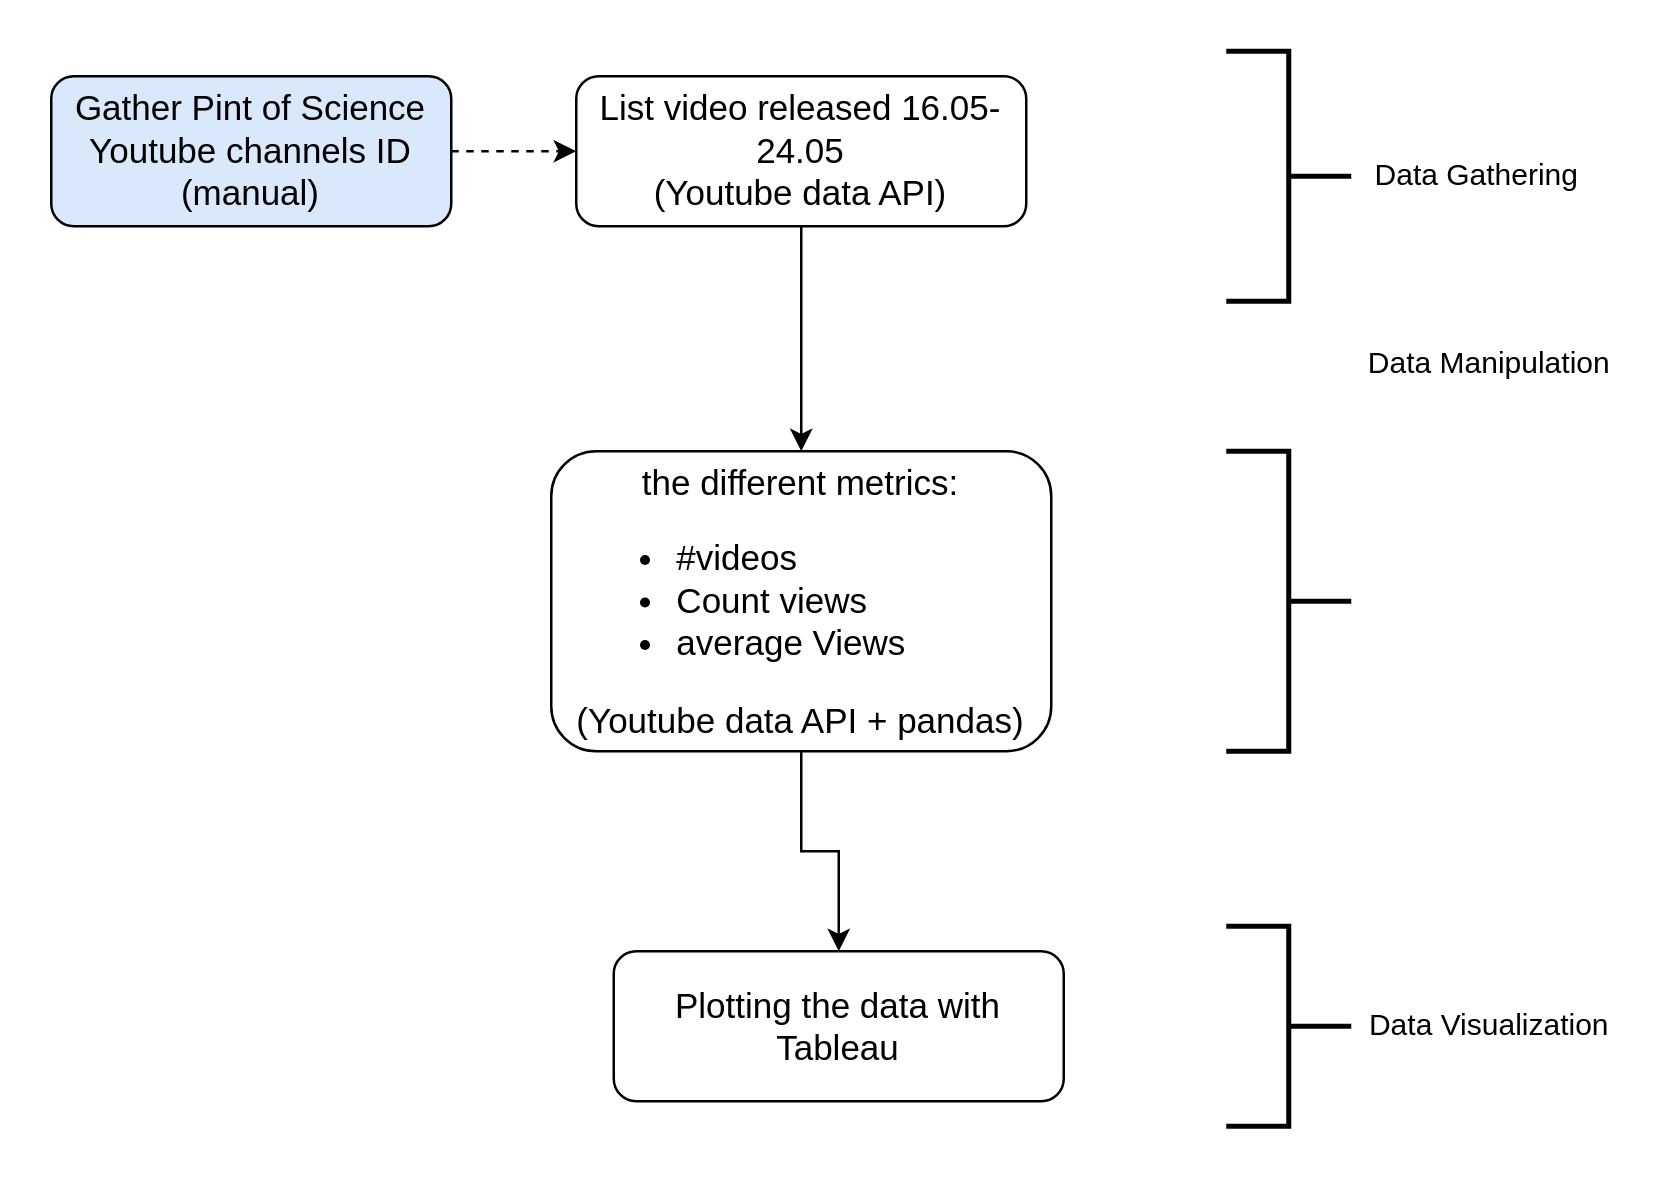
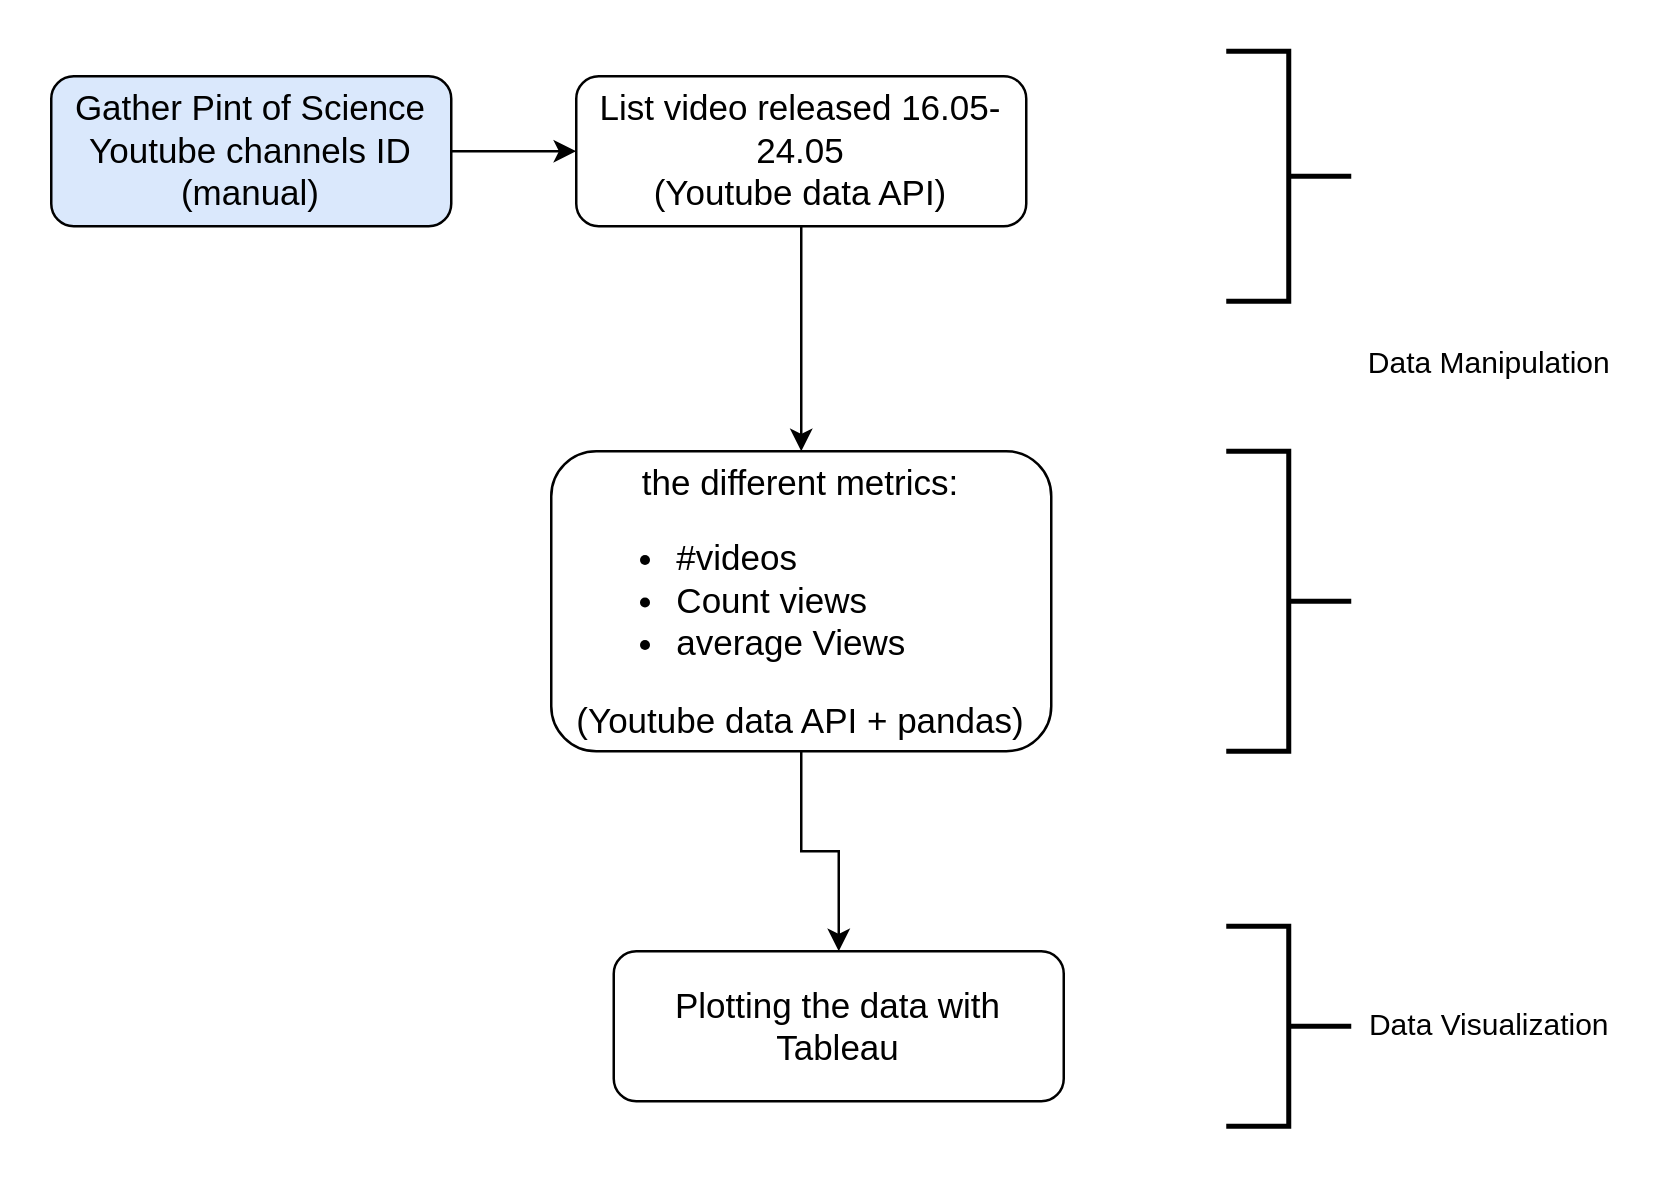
edge "Gather Pint of Science Youtube channels ID(manual)" -> "List video released 16.05-24.05(Youtube data API)": style dashed -> solid
node "Data Gathering": removed
